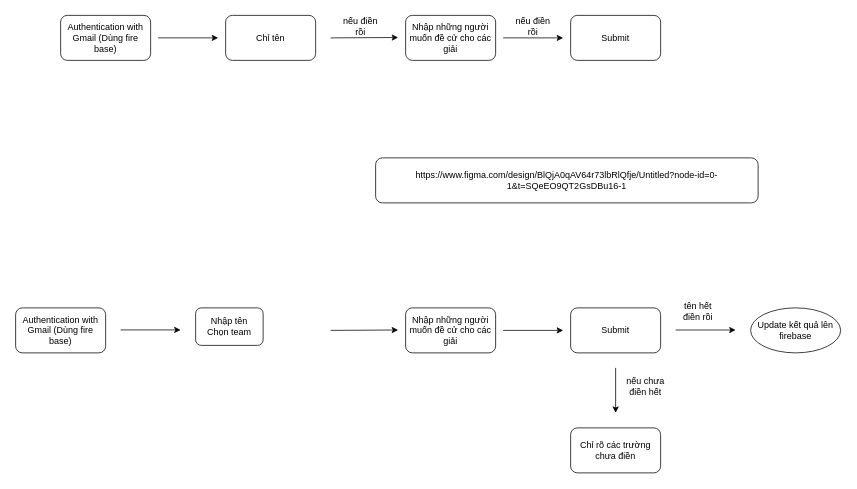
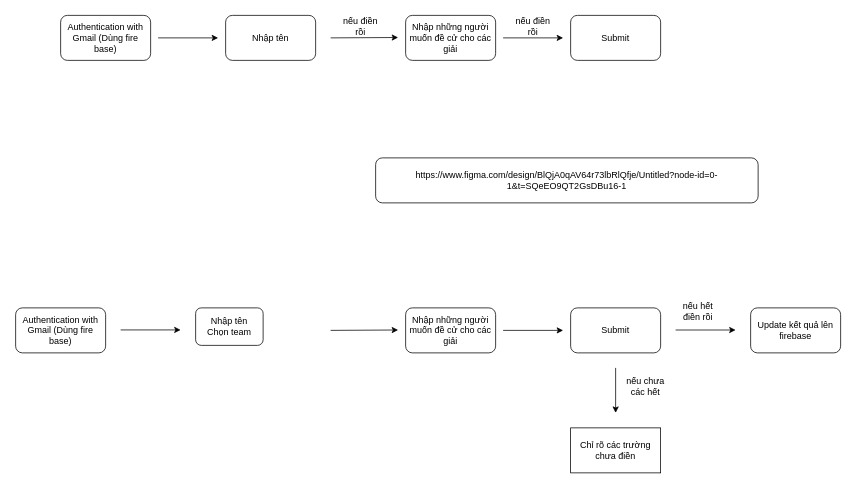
node "Chỉ tên": label "Chỉ tên" -> "Nhập tên"
node "tên hết điền rồi": label "tên hết điền rồi" -> "nếu hết điền rồi"
node "Update kết quả lên firebase": shape ellipse -> rounded rectangle
node "nếu chưa điền hết": label "nếu chưa điền hết" -> "nếu chưa các hết"
node "Chỉ rõ các trường chưa điền": shape rounded rectangle -> rectangle
